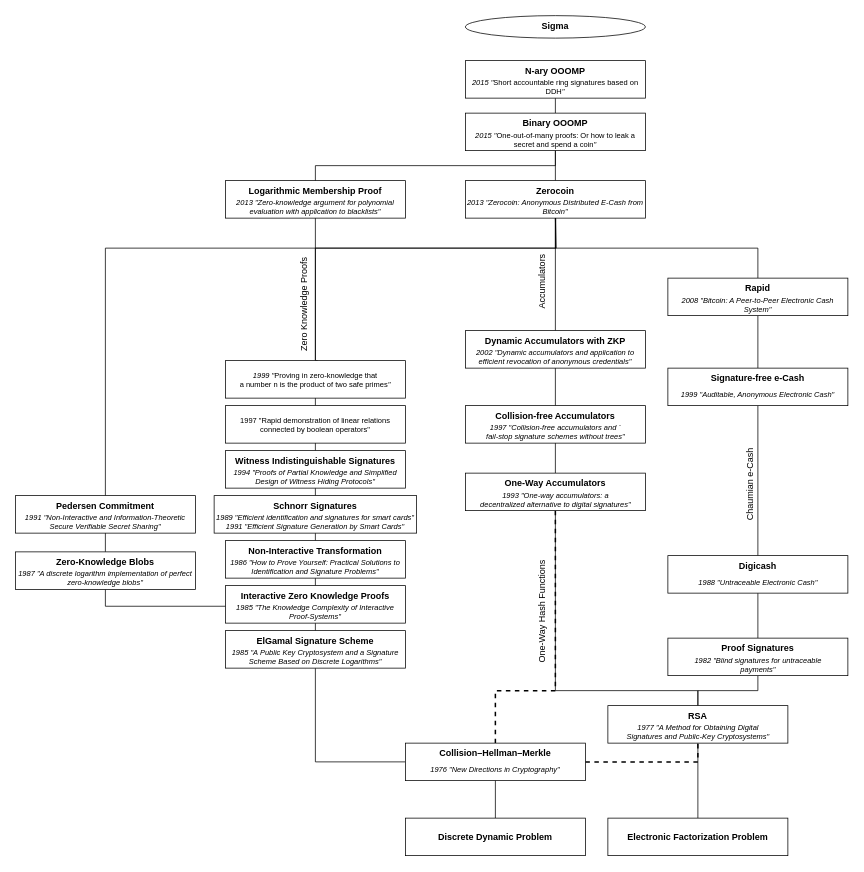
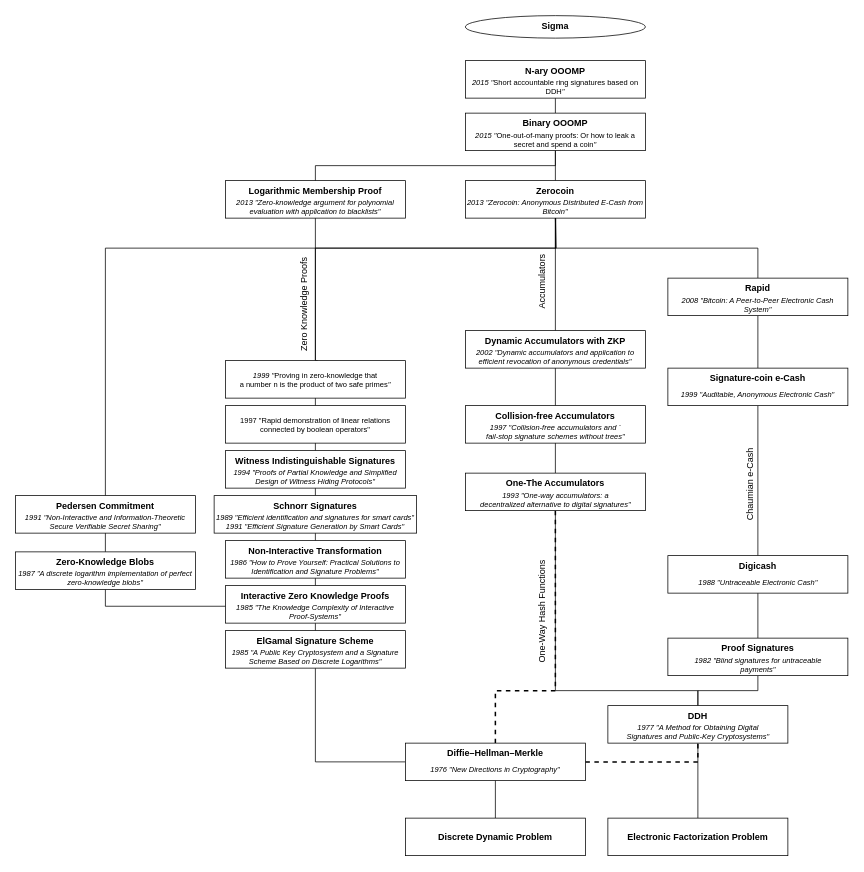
node "Signature-free e-Cash": label "Signature-free e-Cash" -> "Signature-coin e-Cash"
node "One-Way Accumulators": label "One-Way Accumulators" -> "One-The Accumulators"
node "RSA": label "RSA" -> "DDH"
node "Collision–Hellman–Merkle": label "Collision–Hellman–Merkle" -> "Diffie–Hellman–Merkle"
